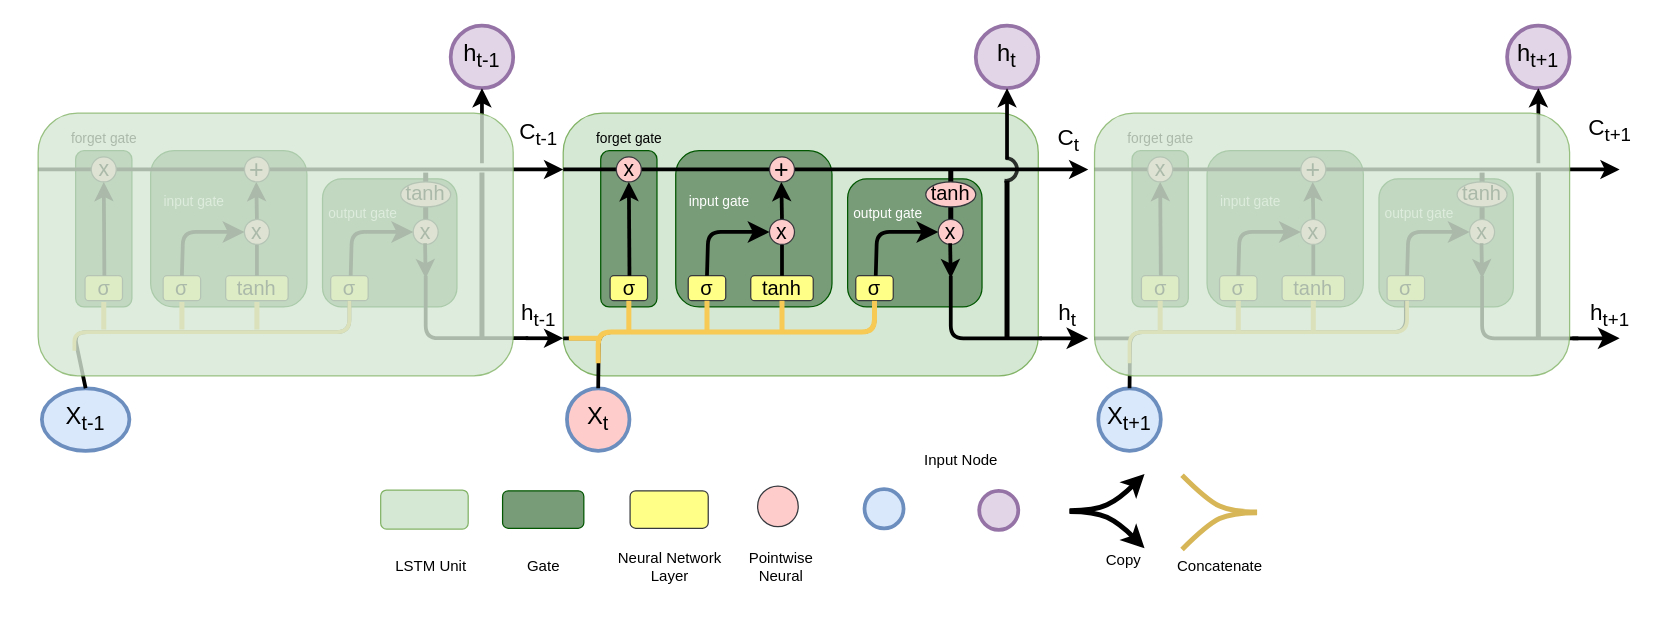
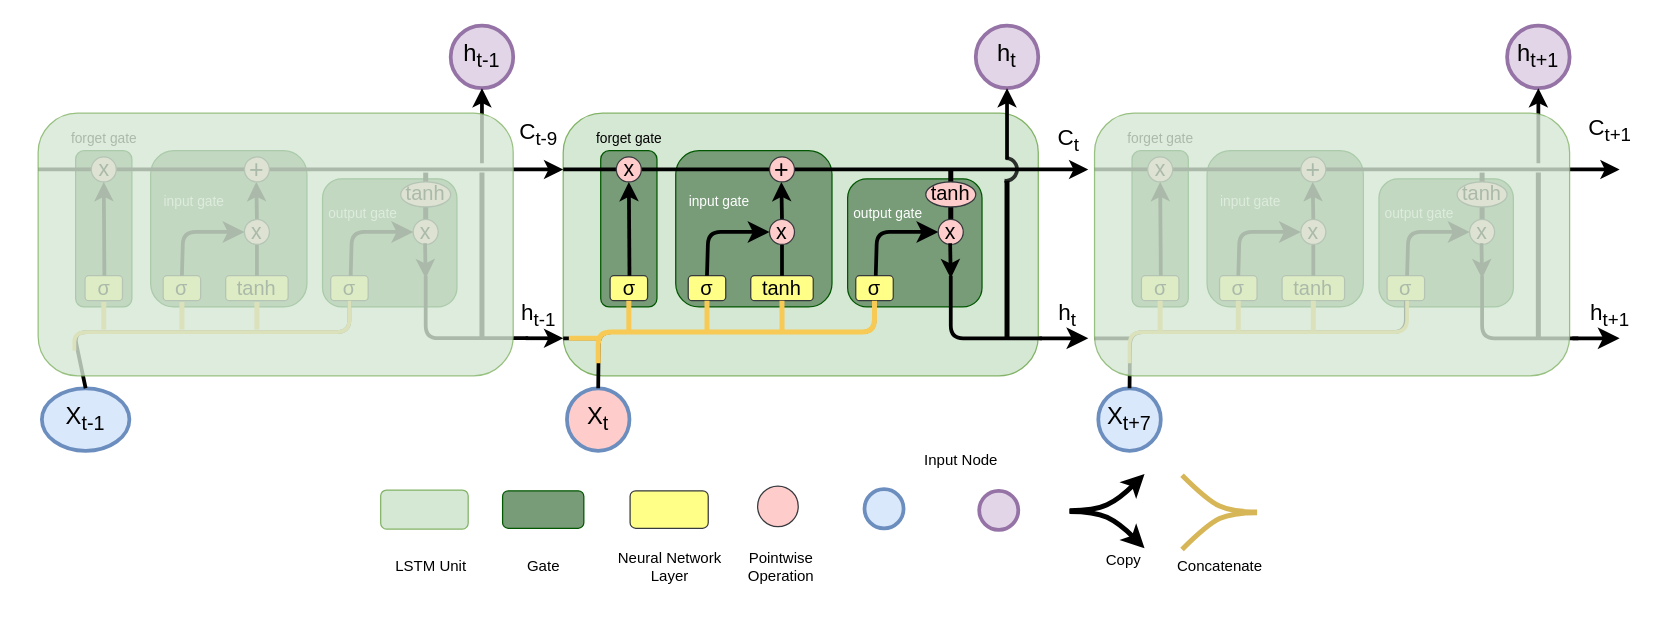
node "Ct-1": label "Ct-1" -> "Ct-9"
node "Xt+1": label "Xt+1" -> "Xt+7"
node "Pointwise Neural": label "Pointwise Neural" -> "Pointwise Operation"
